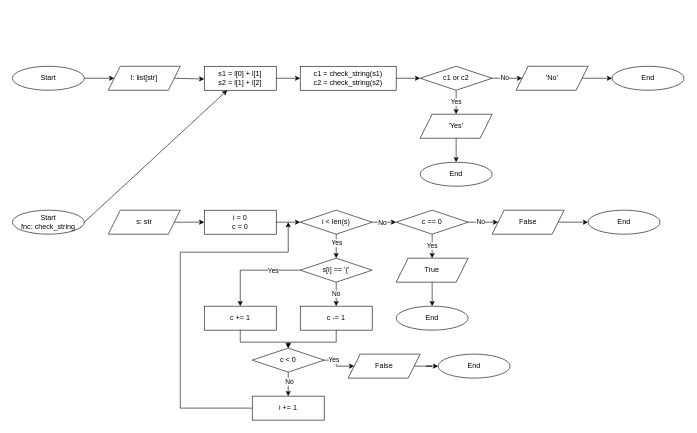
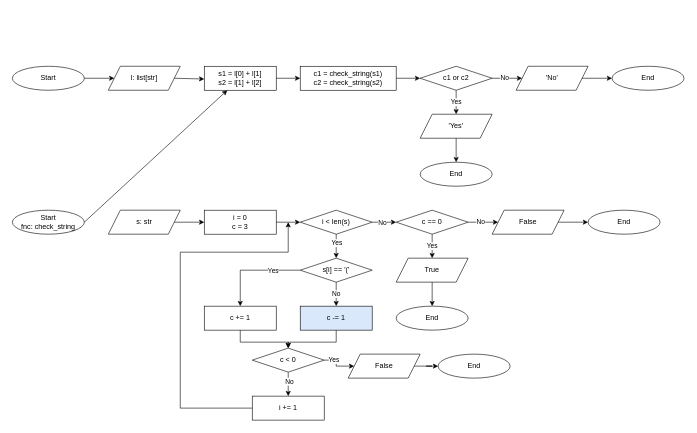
node "i = 0 c = 0": label "i = 0 c = 0" -> "i = 0 c = 3"
node "c -= 1": fillcolor #ffffff -> #dae8fc
